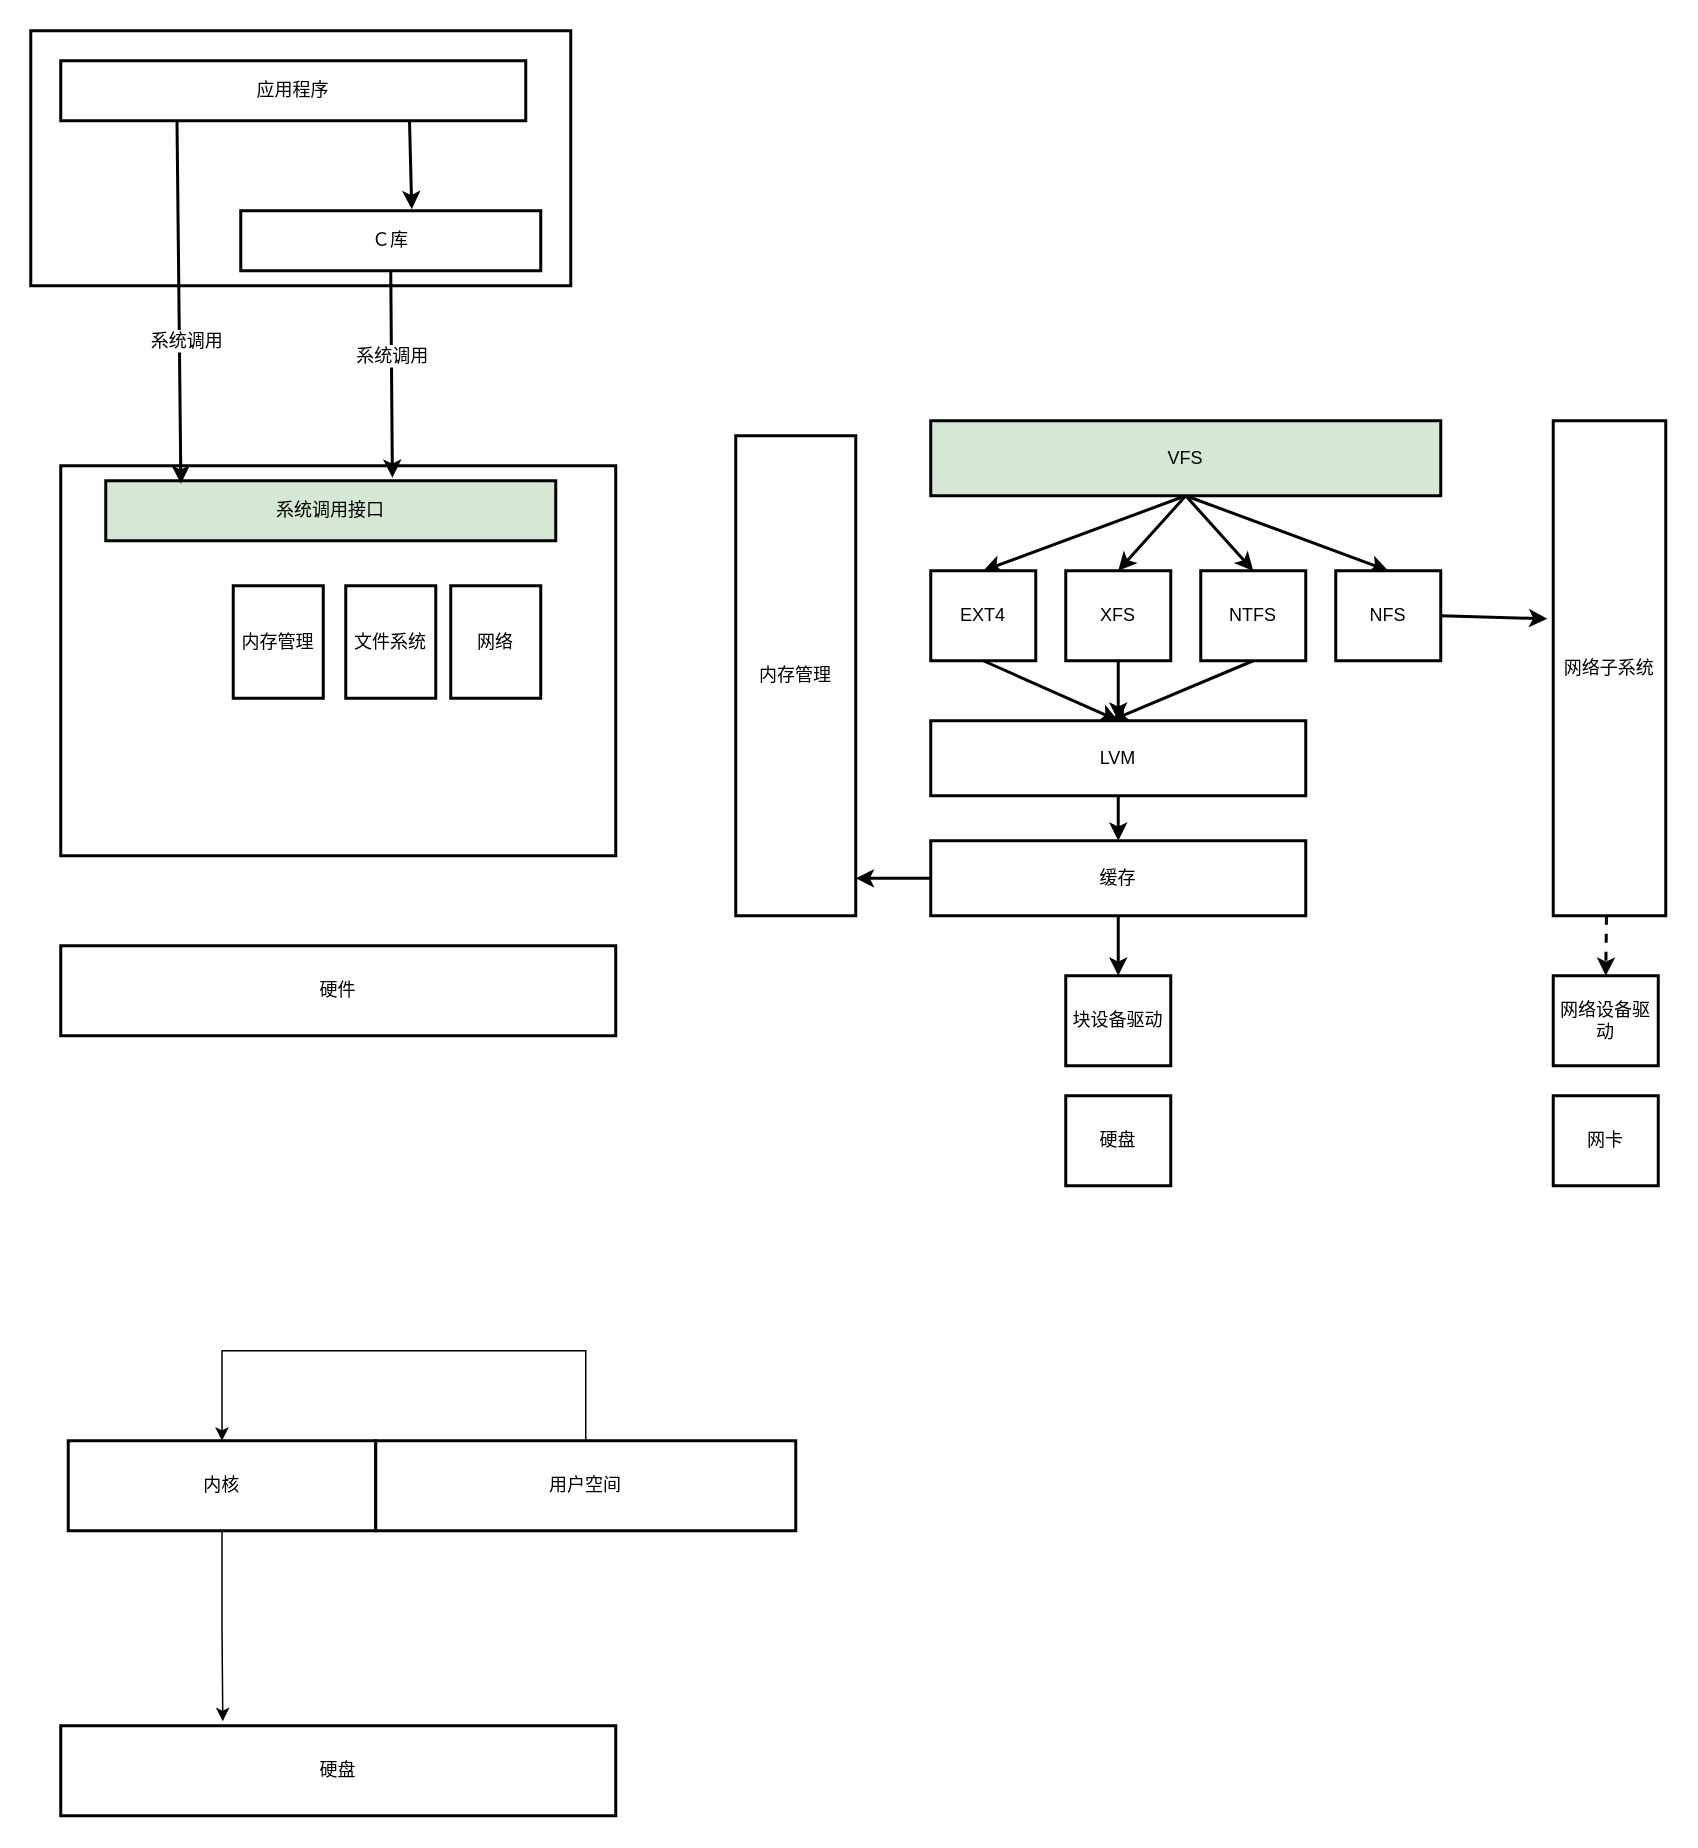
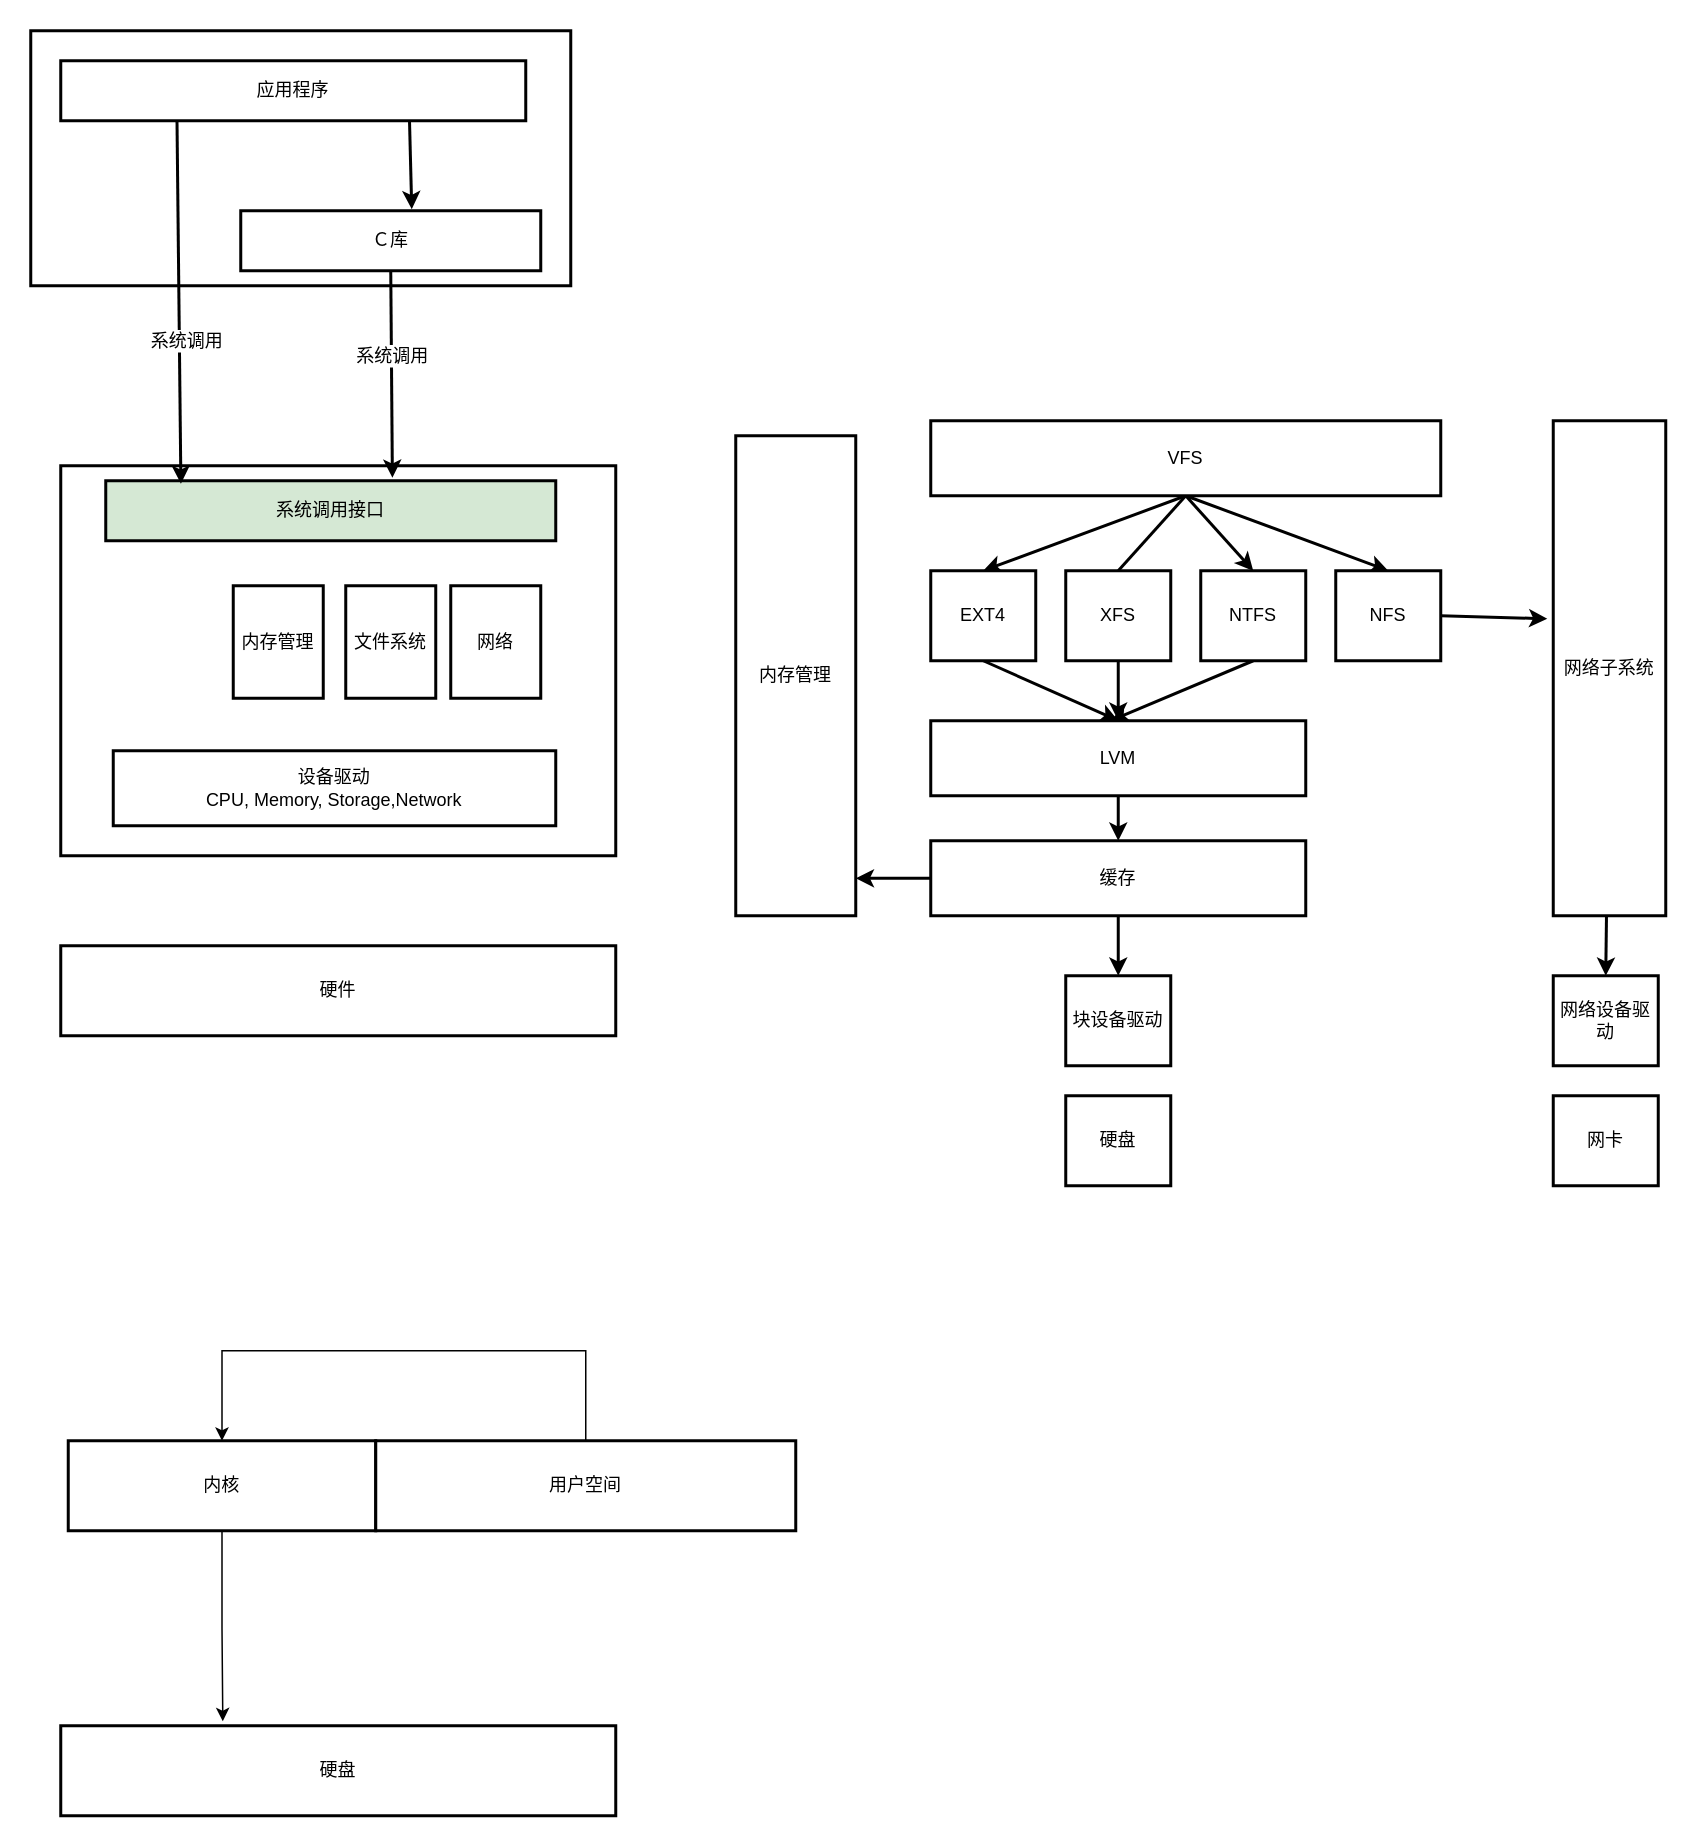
node "VFS": fillcolor #d5e8d4 -> #ffffff
edge "VFS" -> "XFS": arrowhead classic -> none
node "设备驱动 CPU, Memory, Storage,Network": added
edge "网络子系统" -> "网络设备驱动": style dashed -> solid
